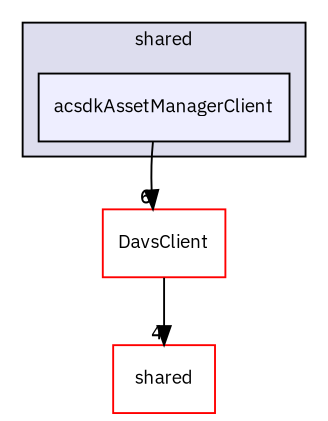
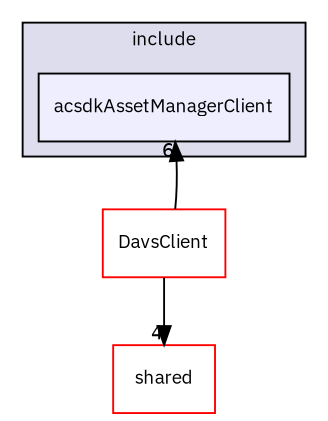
cluster "shared": label "shared" -> "include"
edge "acsdkAssetManagerClient" -> "DavsClient": reversed
